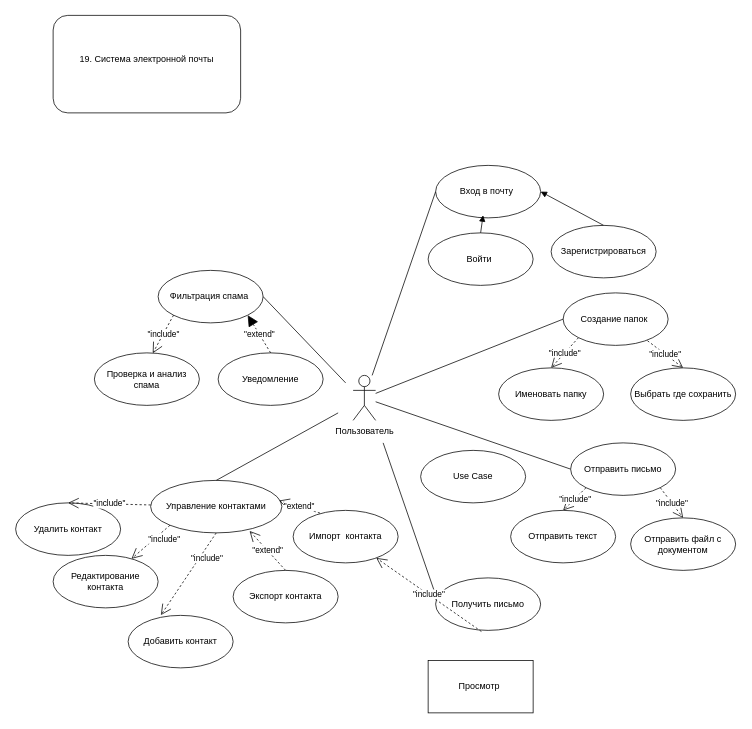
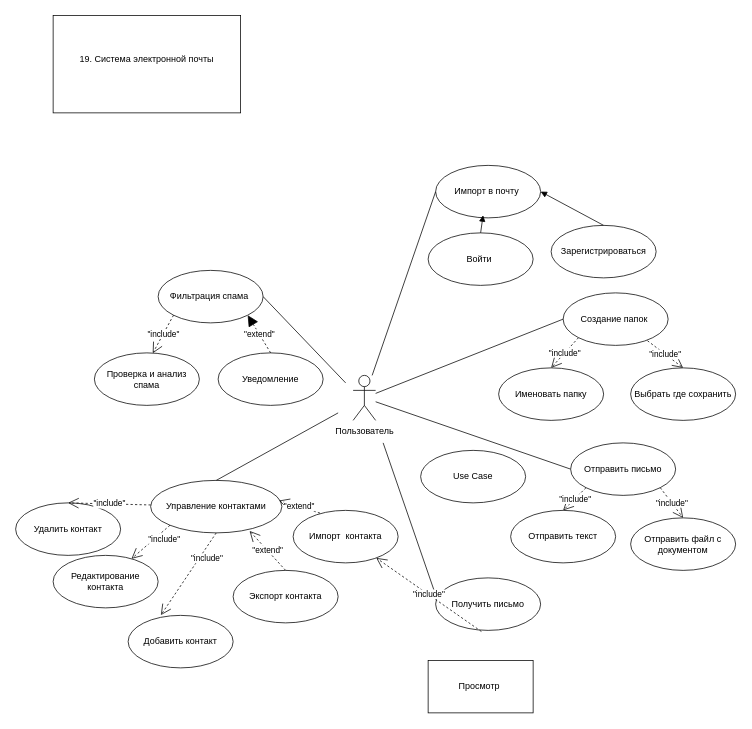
node "19. Система электронной почты": shape rounded rectangle -> rectangle
node "Вход в почту": label "Вход в почту" -> "Импорт в почту"
